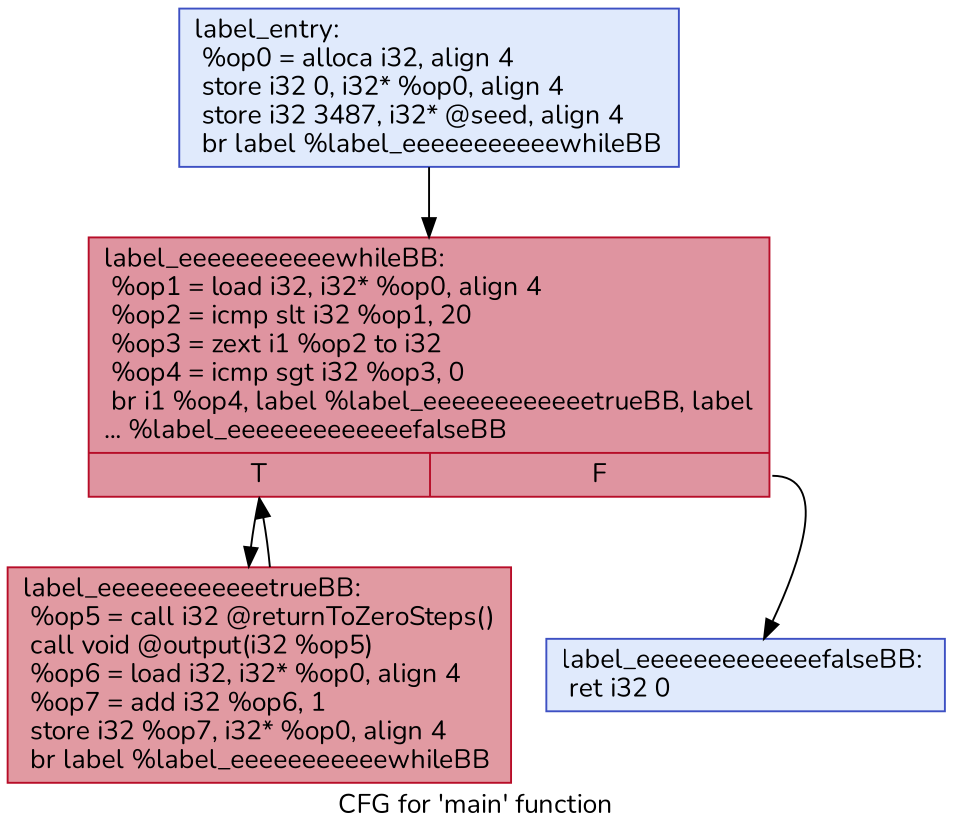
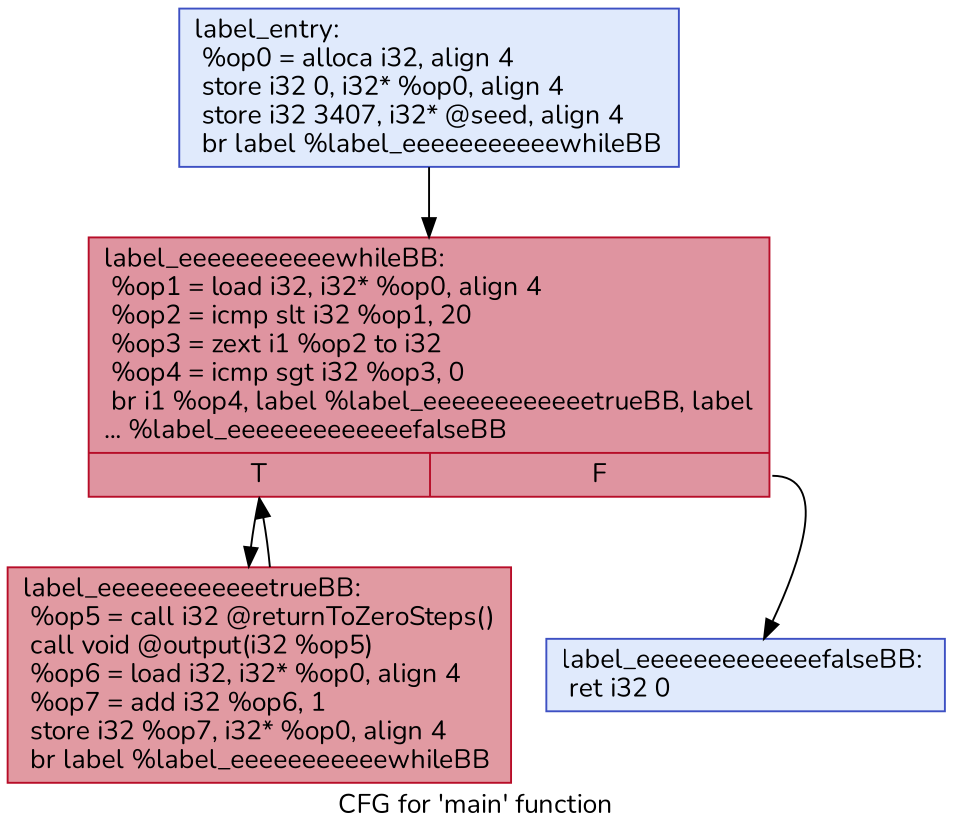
node "label_entry:": text "store i32 3487, i32* @seed, align 4" -> "store i32 3407, i32* @seed, align 4"
